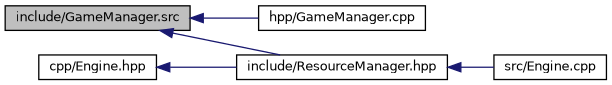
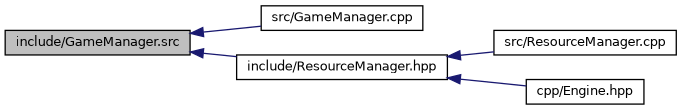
node "hpp/GameManager.cpp": label "hpp/GameManager.cpp" -> "src/GameManager.cpp"
edge "include/ResourceManager.hpp" -> "cpp/Engine.hpp": reversed
node "src/Engine.cpp": label "src/Engine.cpp" -> "src/ResourceManager.cpp"
